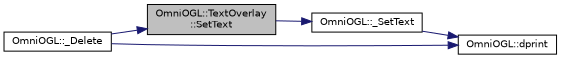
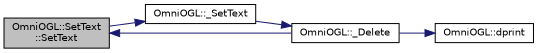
node "OmniOGL::TextOverlay ::SetText": label "OmniOGL::TextOverlay ::SetText" -> "OmniOGL::SetText ::SetText"
edge "OmniOGL::_SetText" -> "OmniOGL::dprint": now "OmniOGL::_SetText" -> "OmniOGL::_Delete"
